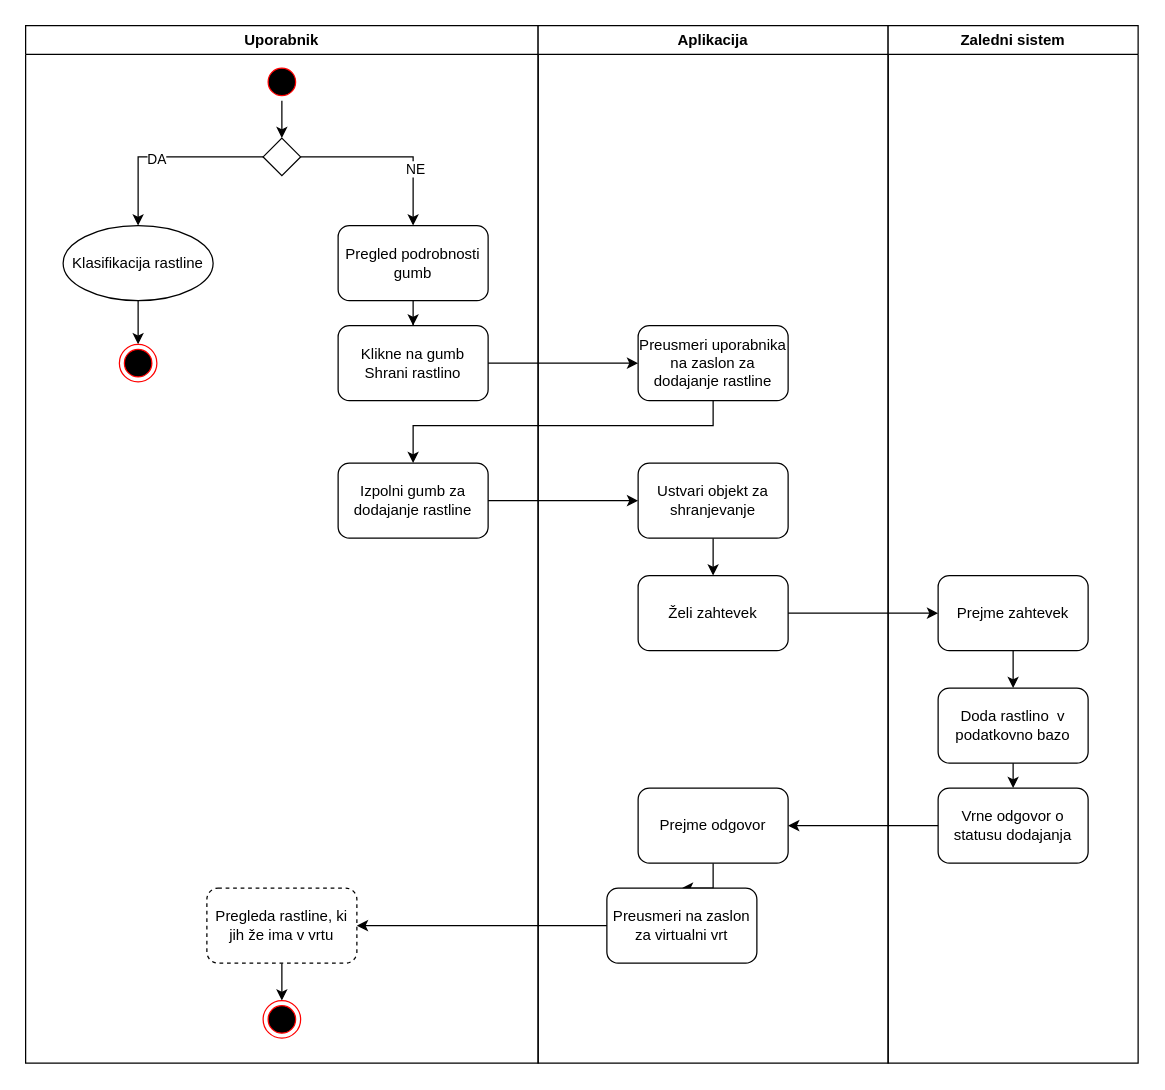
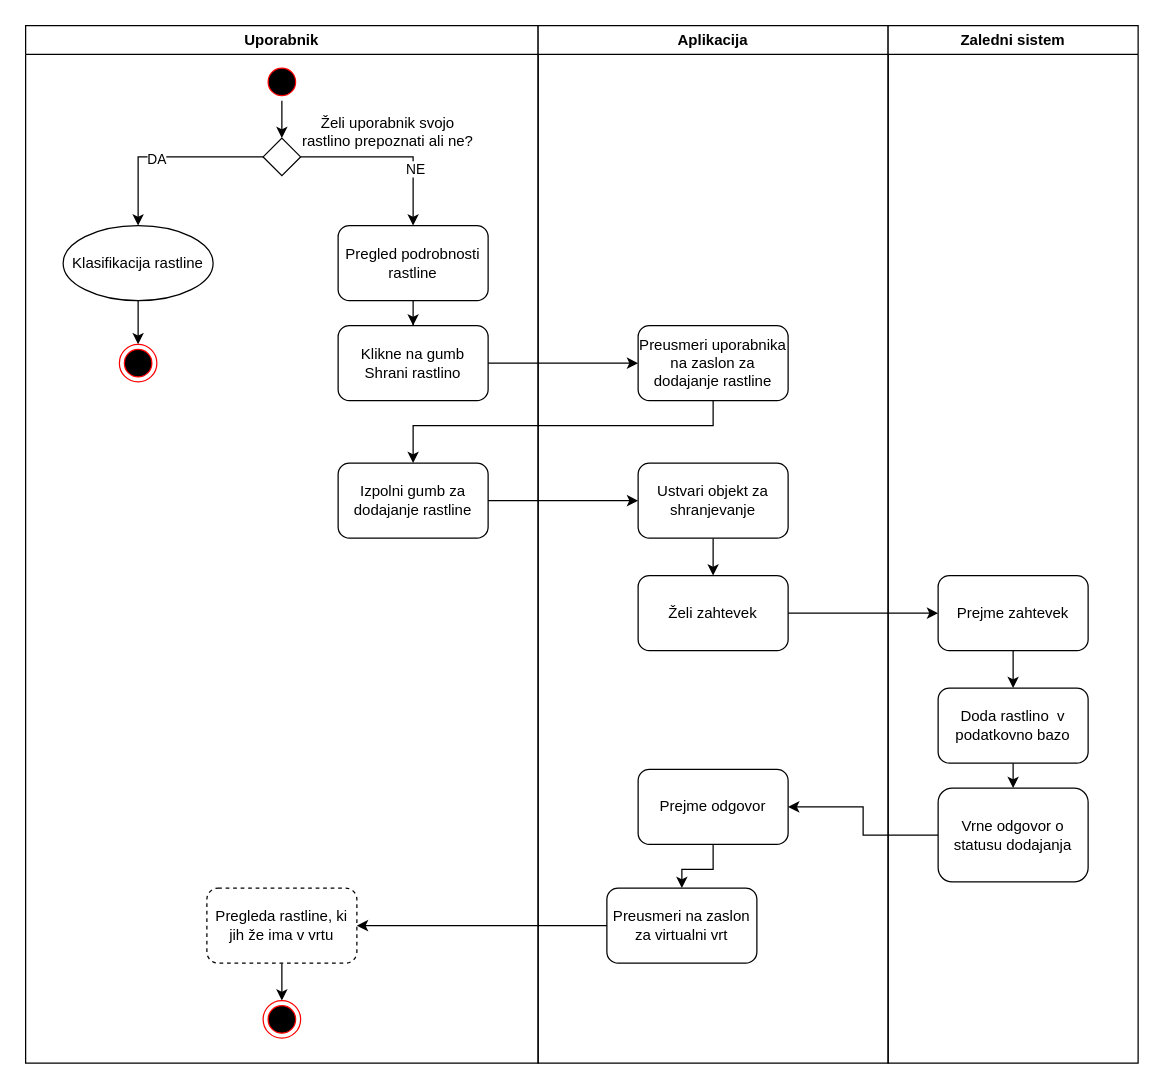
node "Želi uporabnik svojo rastlino prepoznati ali ne?": added
node "Pregled podrobnosti gumb": label "Pregled podrobnosti gumb" -> "Pregled podrobnosti rastline"
node "Prejme odgovor": moved (713, 826) -> (713, 807)
node "Vrne odgovor o statusu dodajanja": size 150x75 -> 150x94
